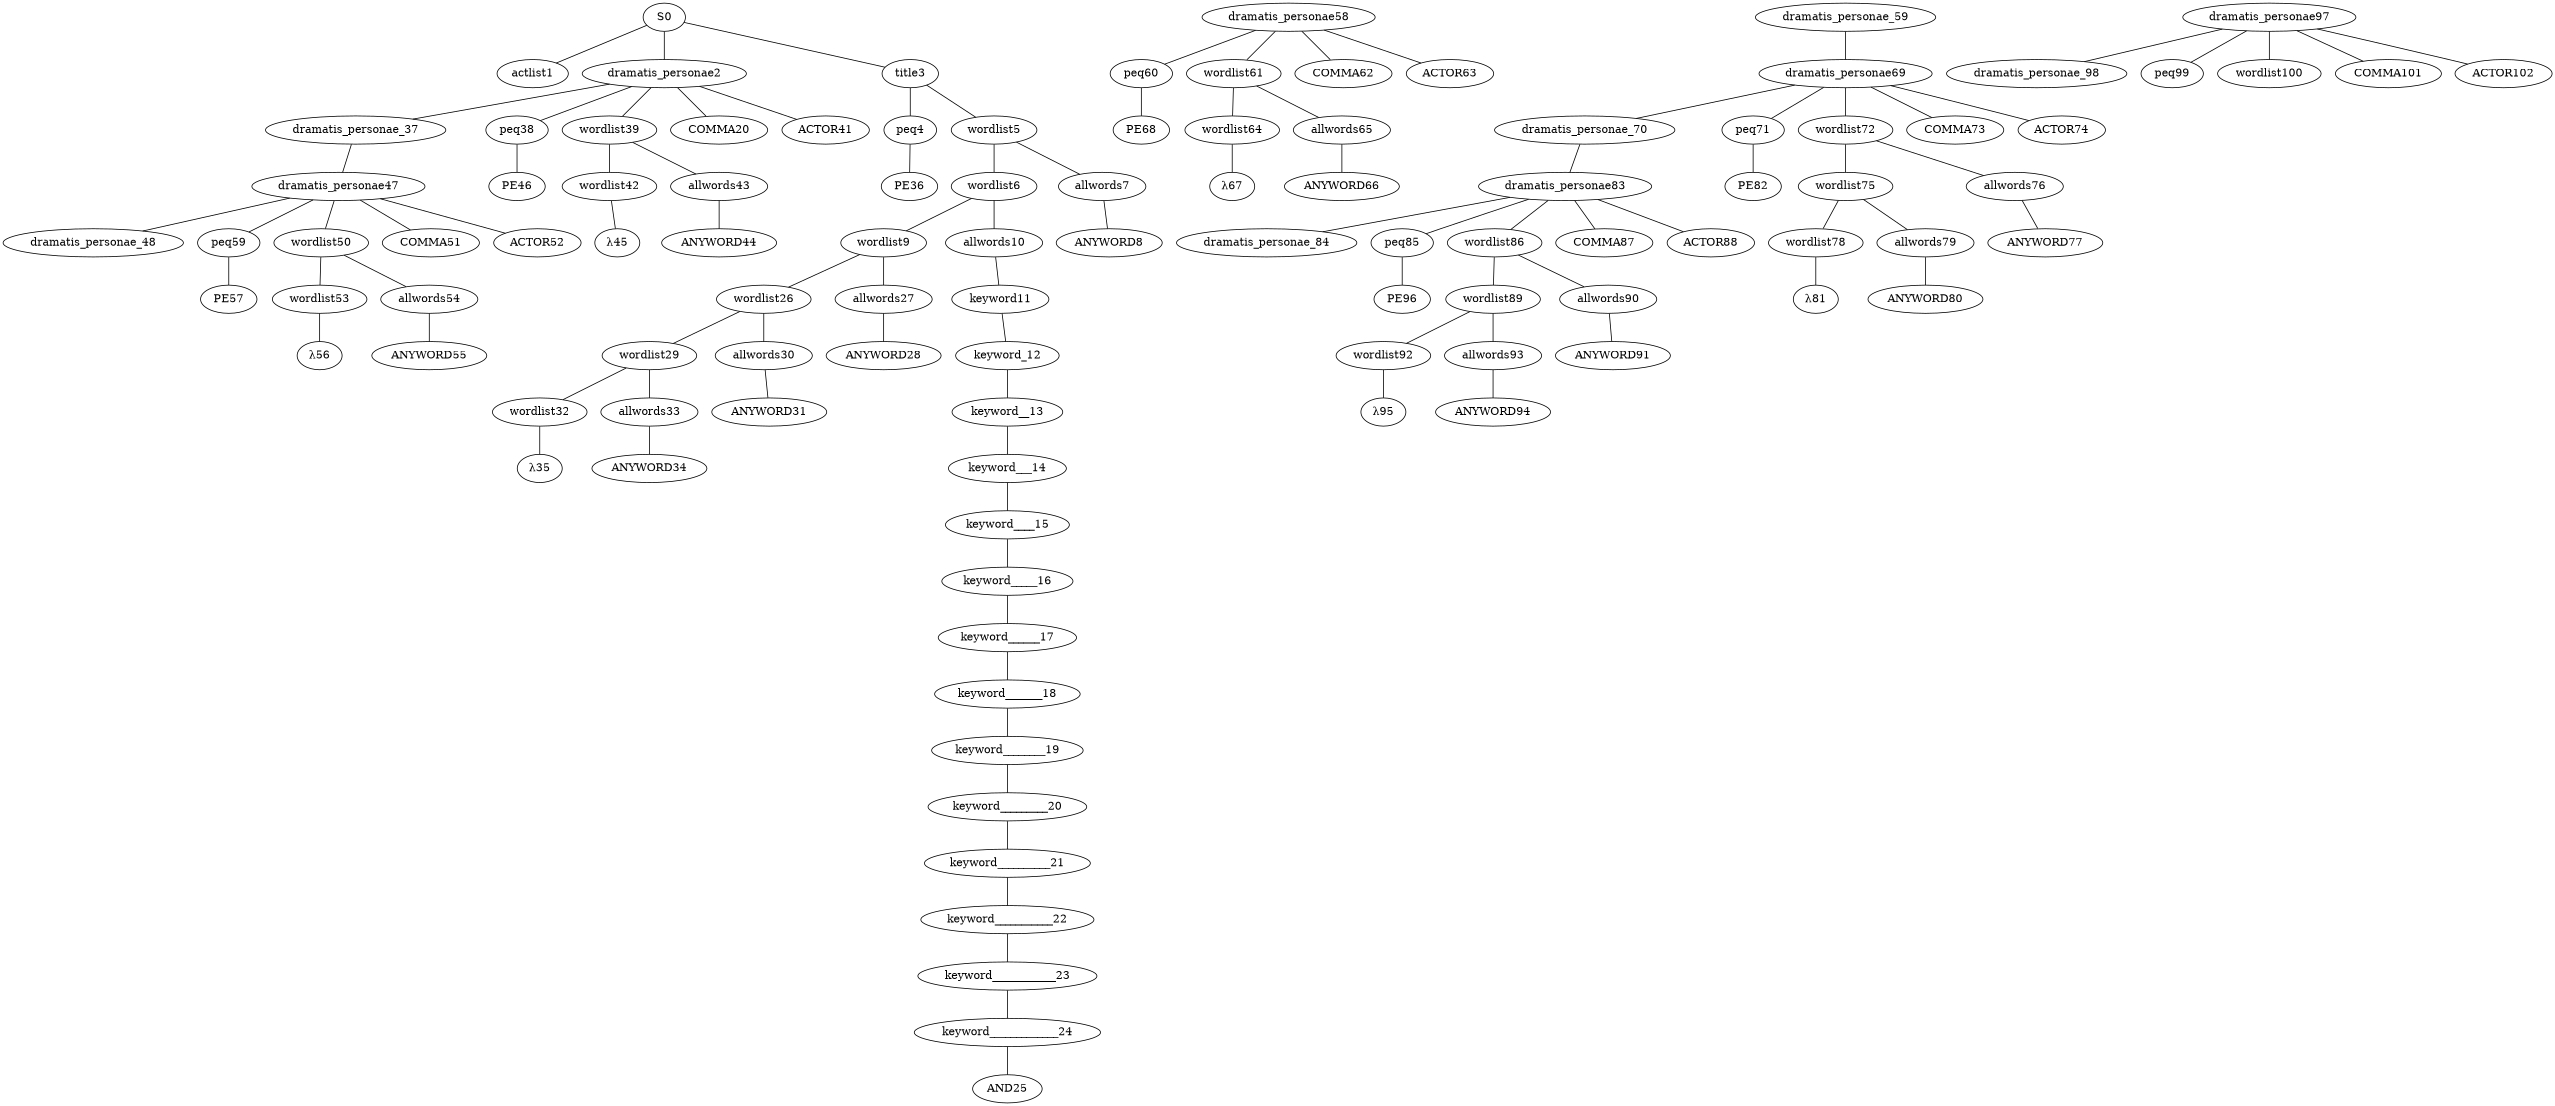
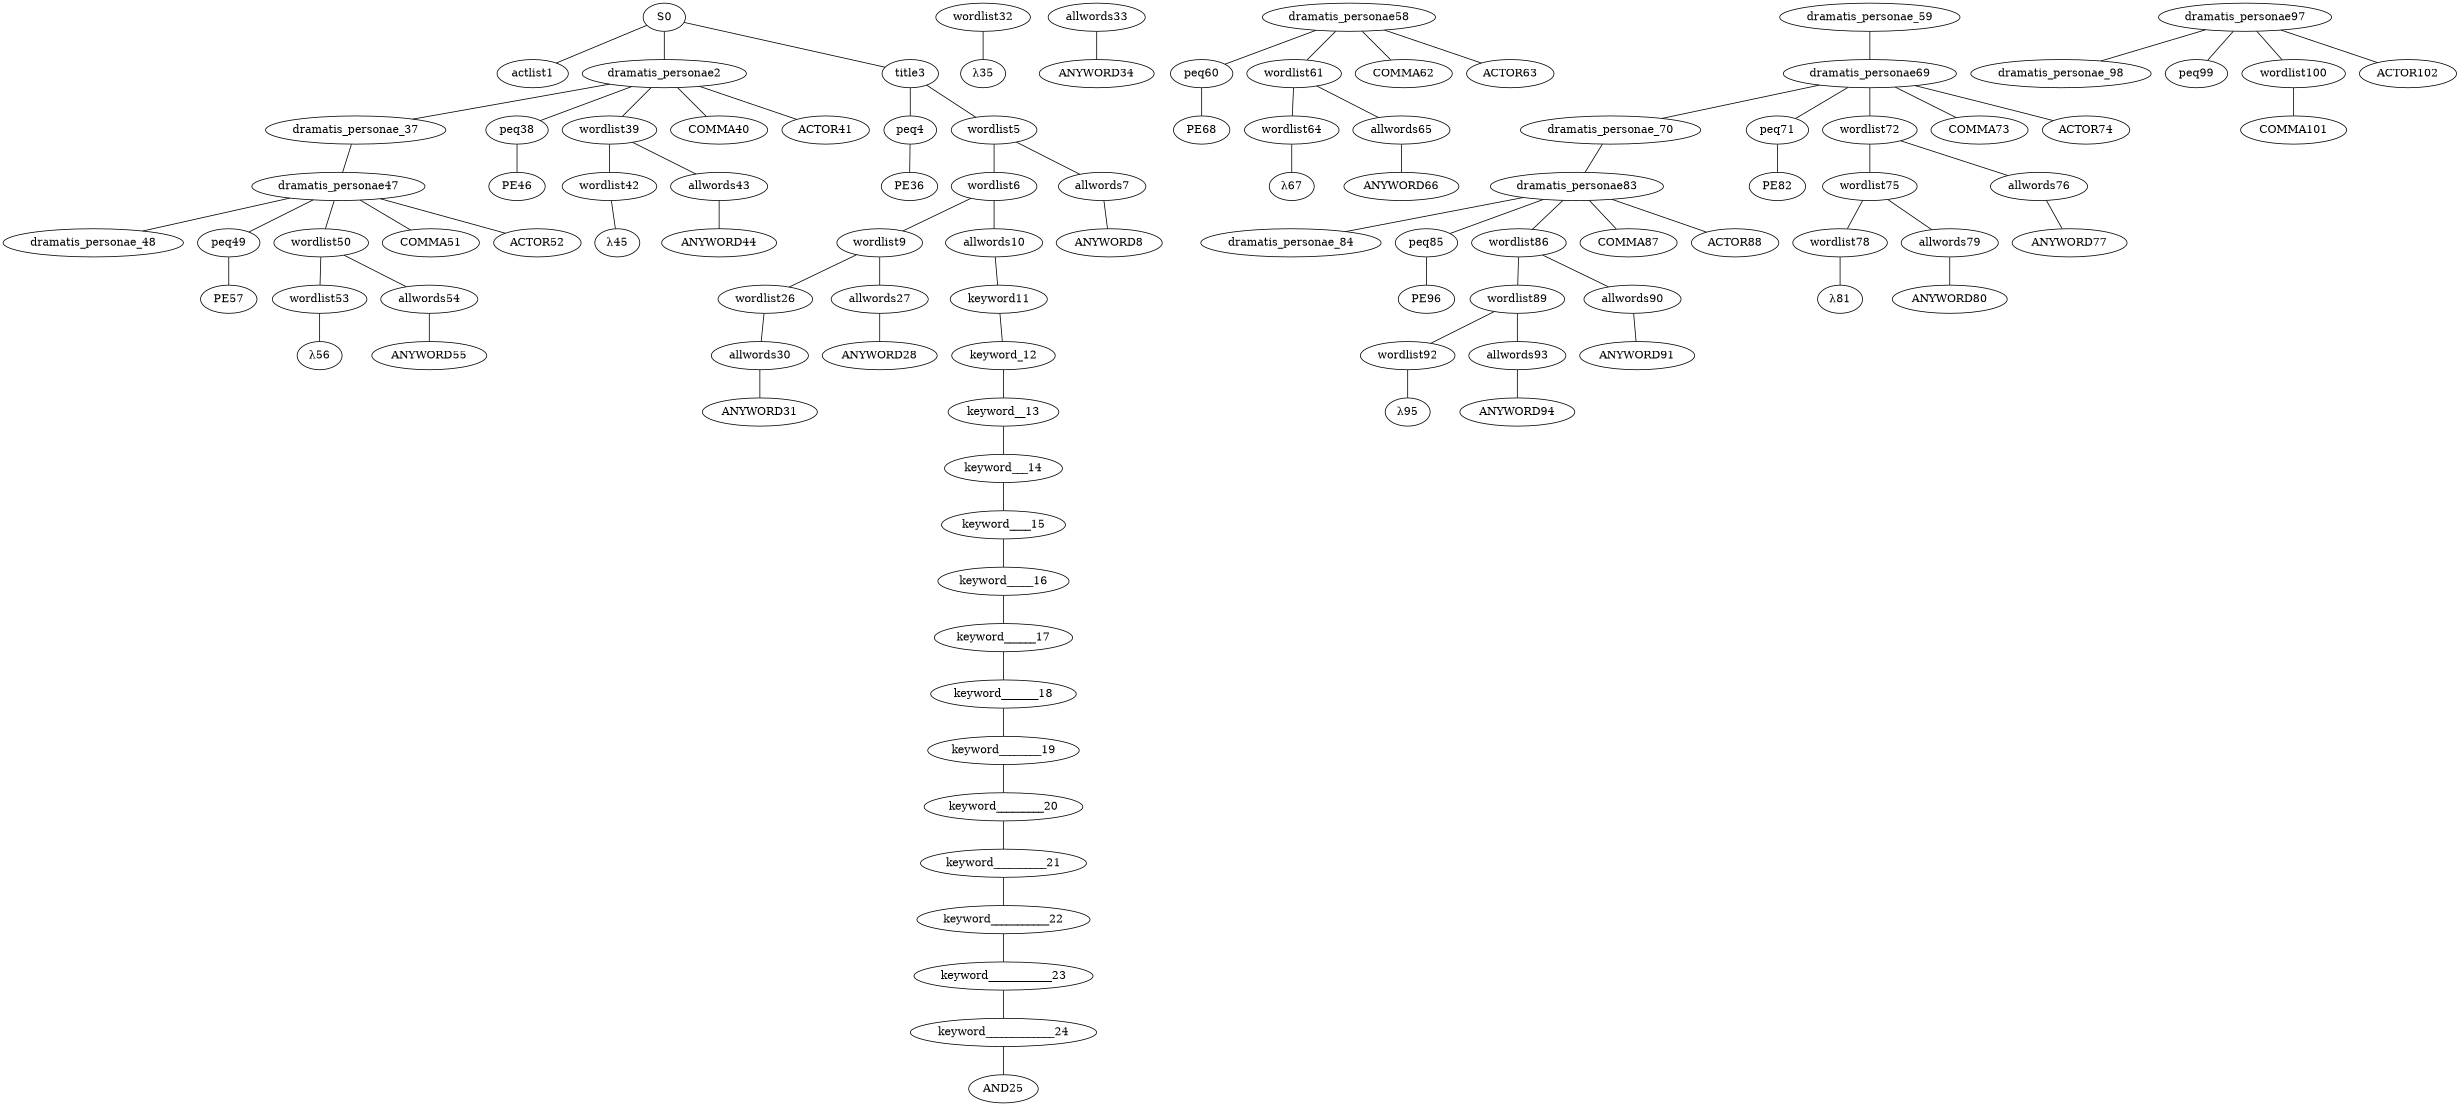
edge "dramatis_personae97" -- "COMMA101": now "wordlist100" -- "COMMA101"
node "COMMA20": label "COMMA20" -> "COMMA40"
node "peq59": label "peq59" -> "peq49"
node "wordlist29": removed
